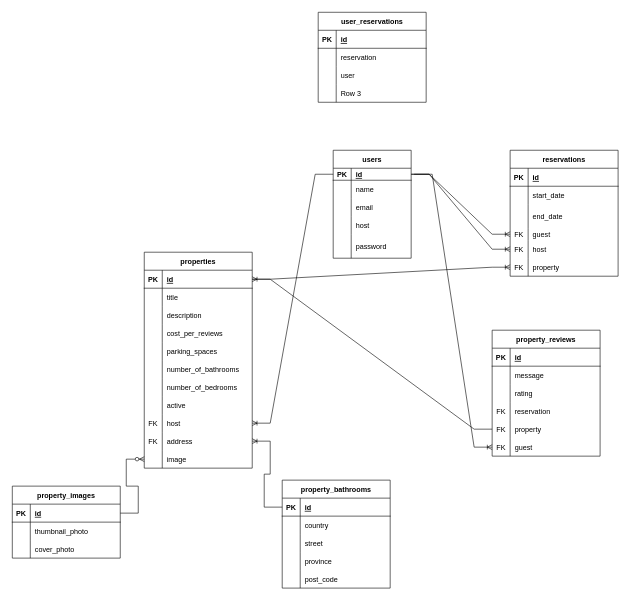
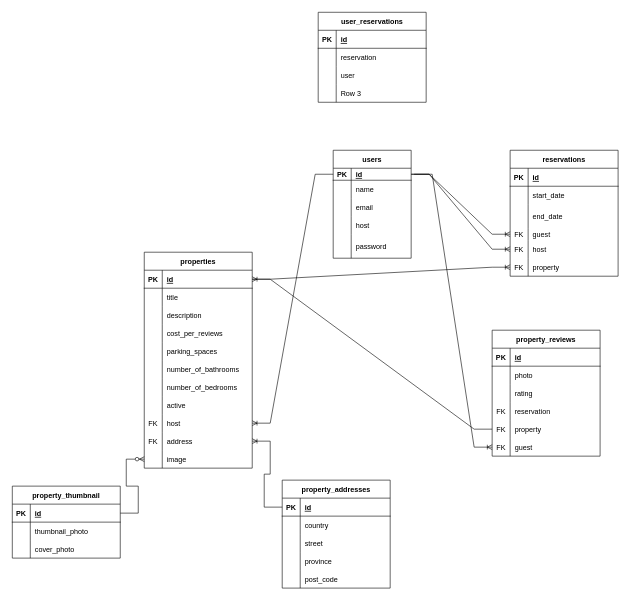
node "message": label "message" -> "photo"
node "property_bathrooms": label "property_bathrooms" -> "property_addresses"
node "property_images": label "property_images" -> "property_thumbnail"
